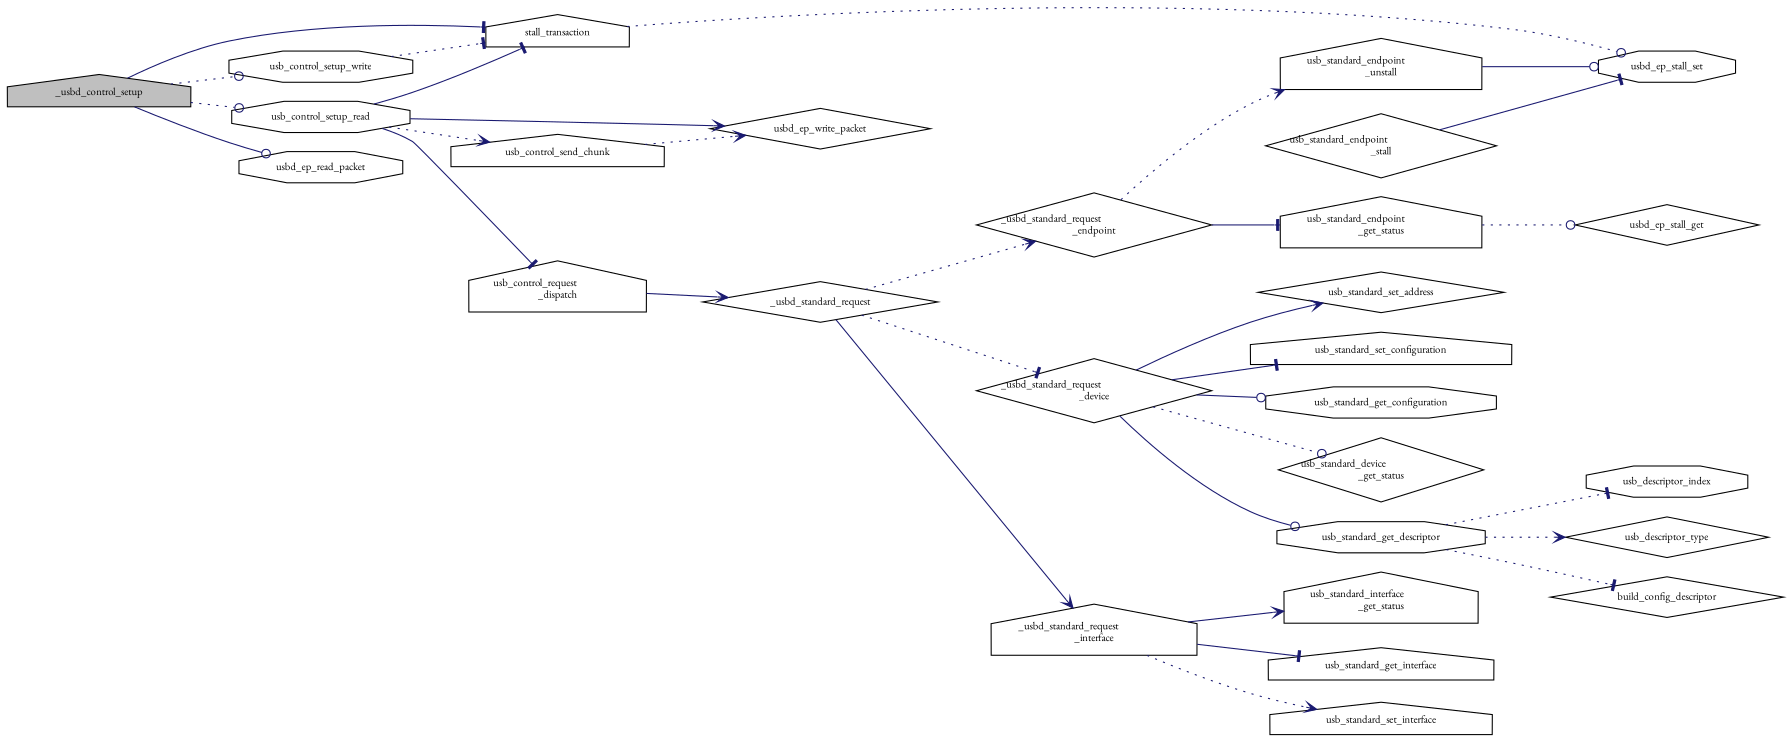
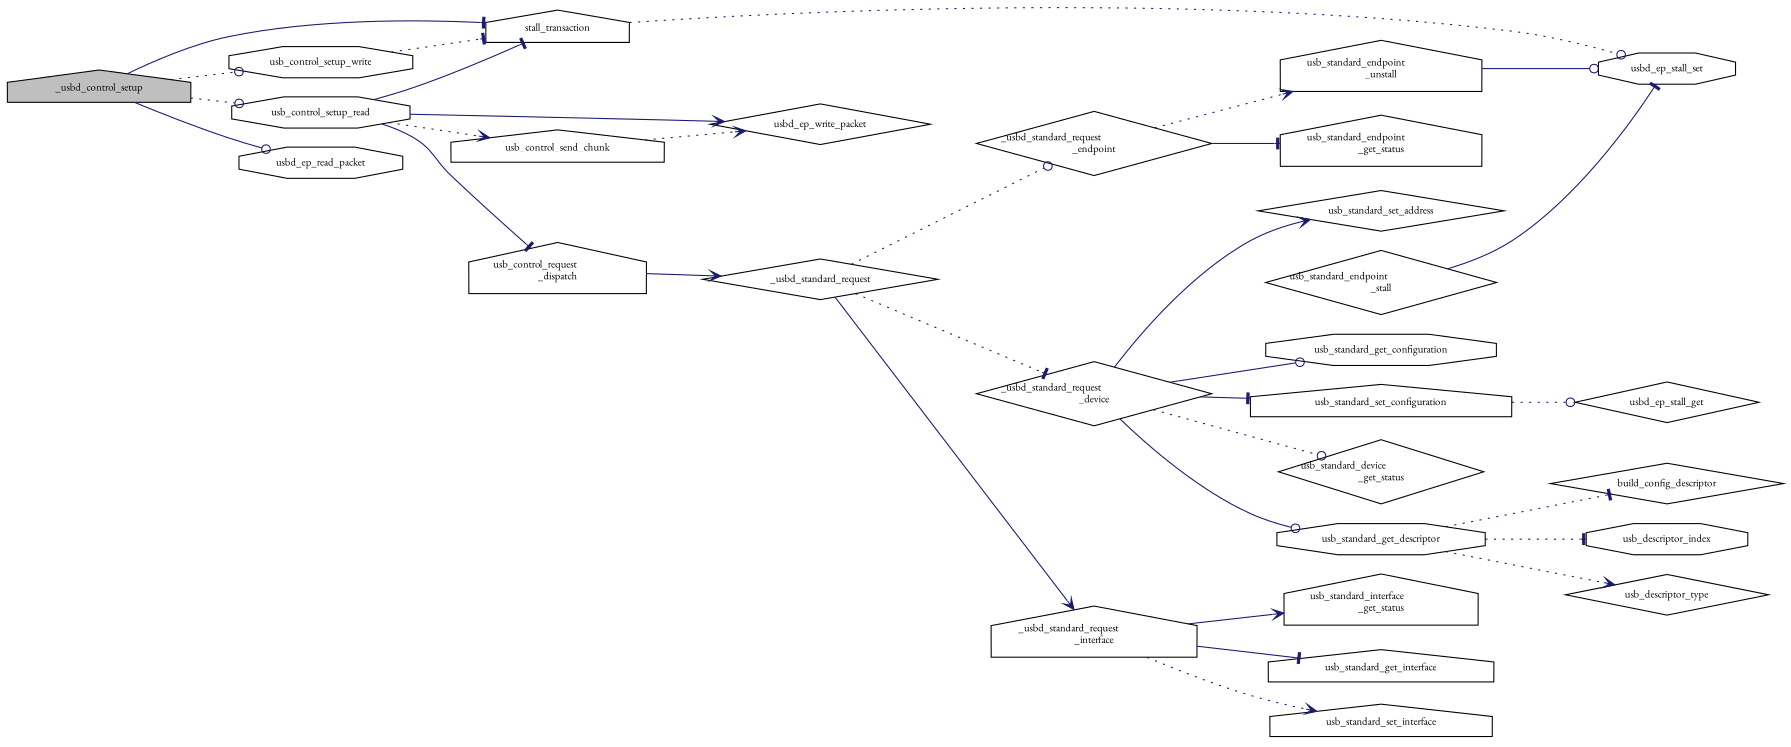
edge "usb_standard_endpoint _get_status" -> "usbd_ep_stall_get": now "usb_standard_set_configuration" -> "usbd_ep_stall_get"
edge "_usbd_standard_request" -> "_usbd_standard_request _endpoint": arrowhead vee -> odot
